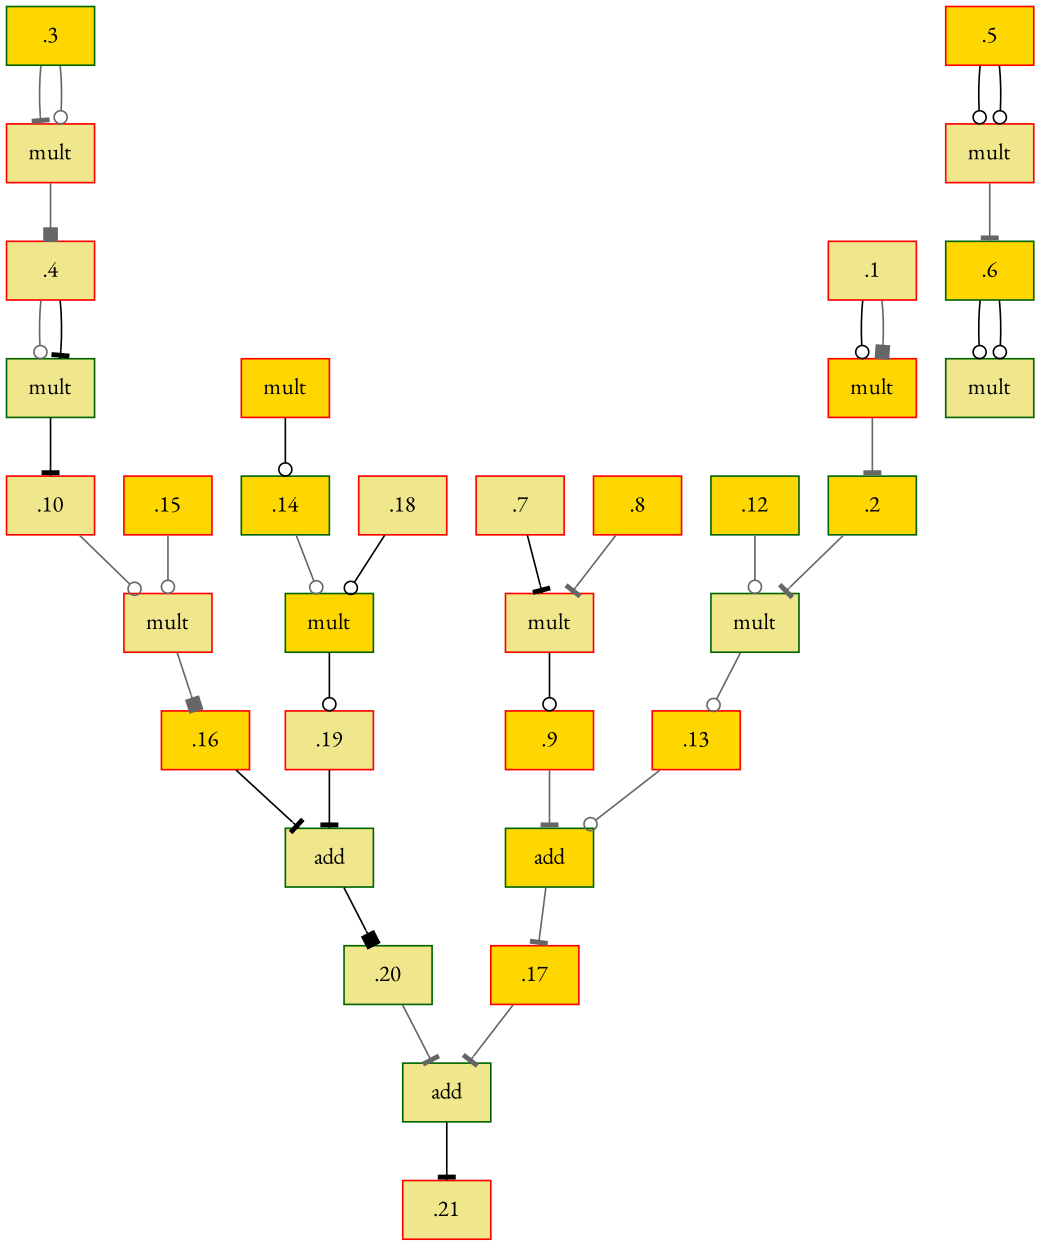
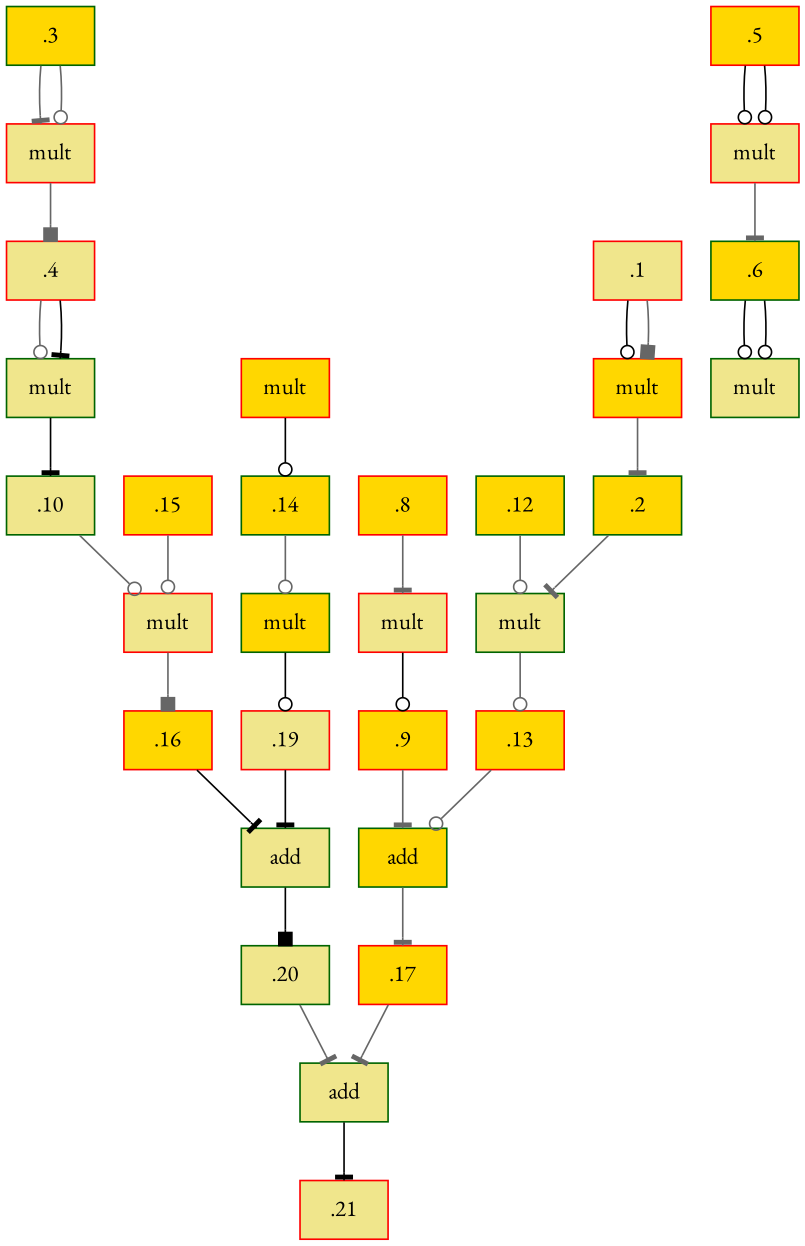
node ".10": color red -> darkgreen
node ".18": removed
node ".7": removed
